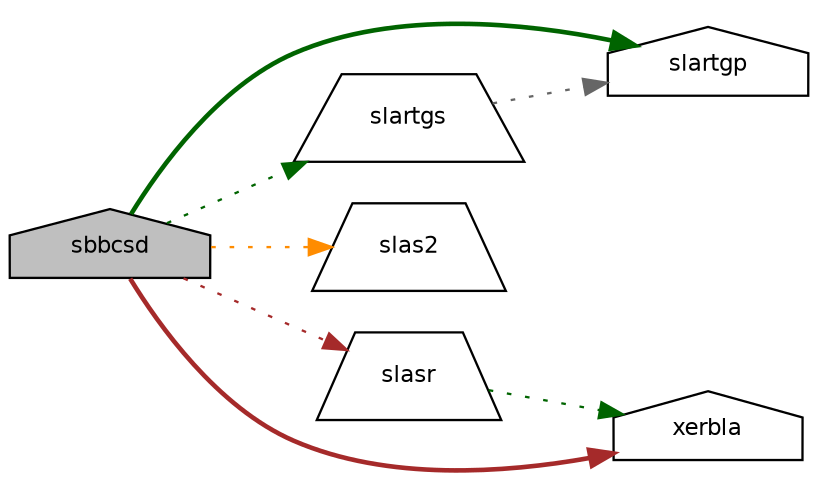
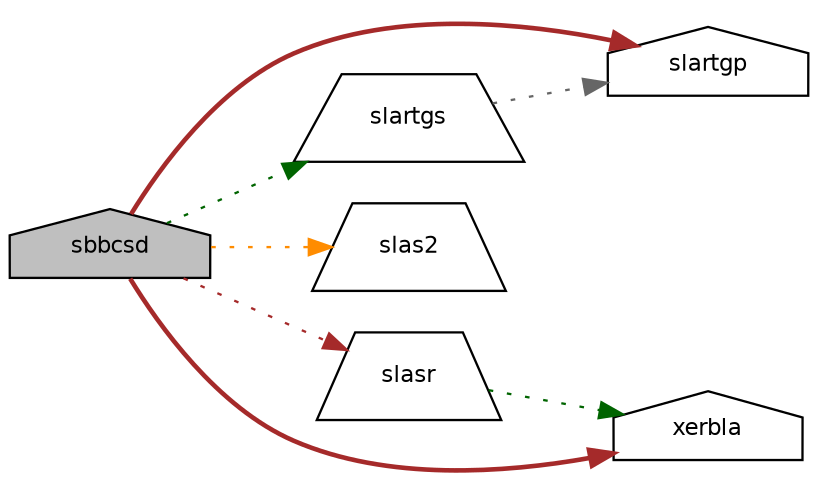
edge "sbbcsd" -> "slartgp": color darkgreen -> brown
